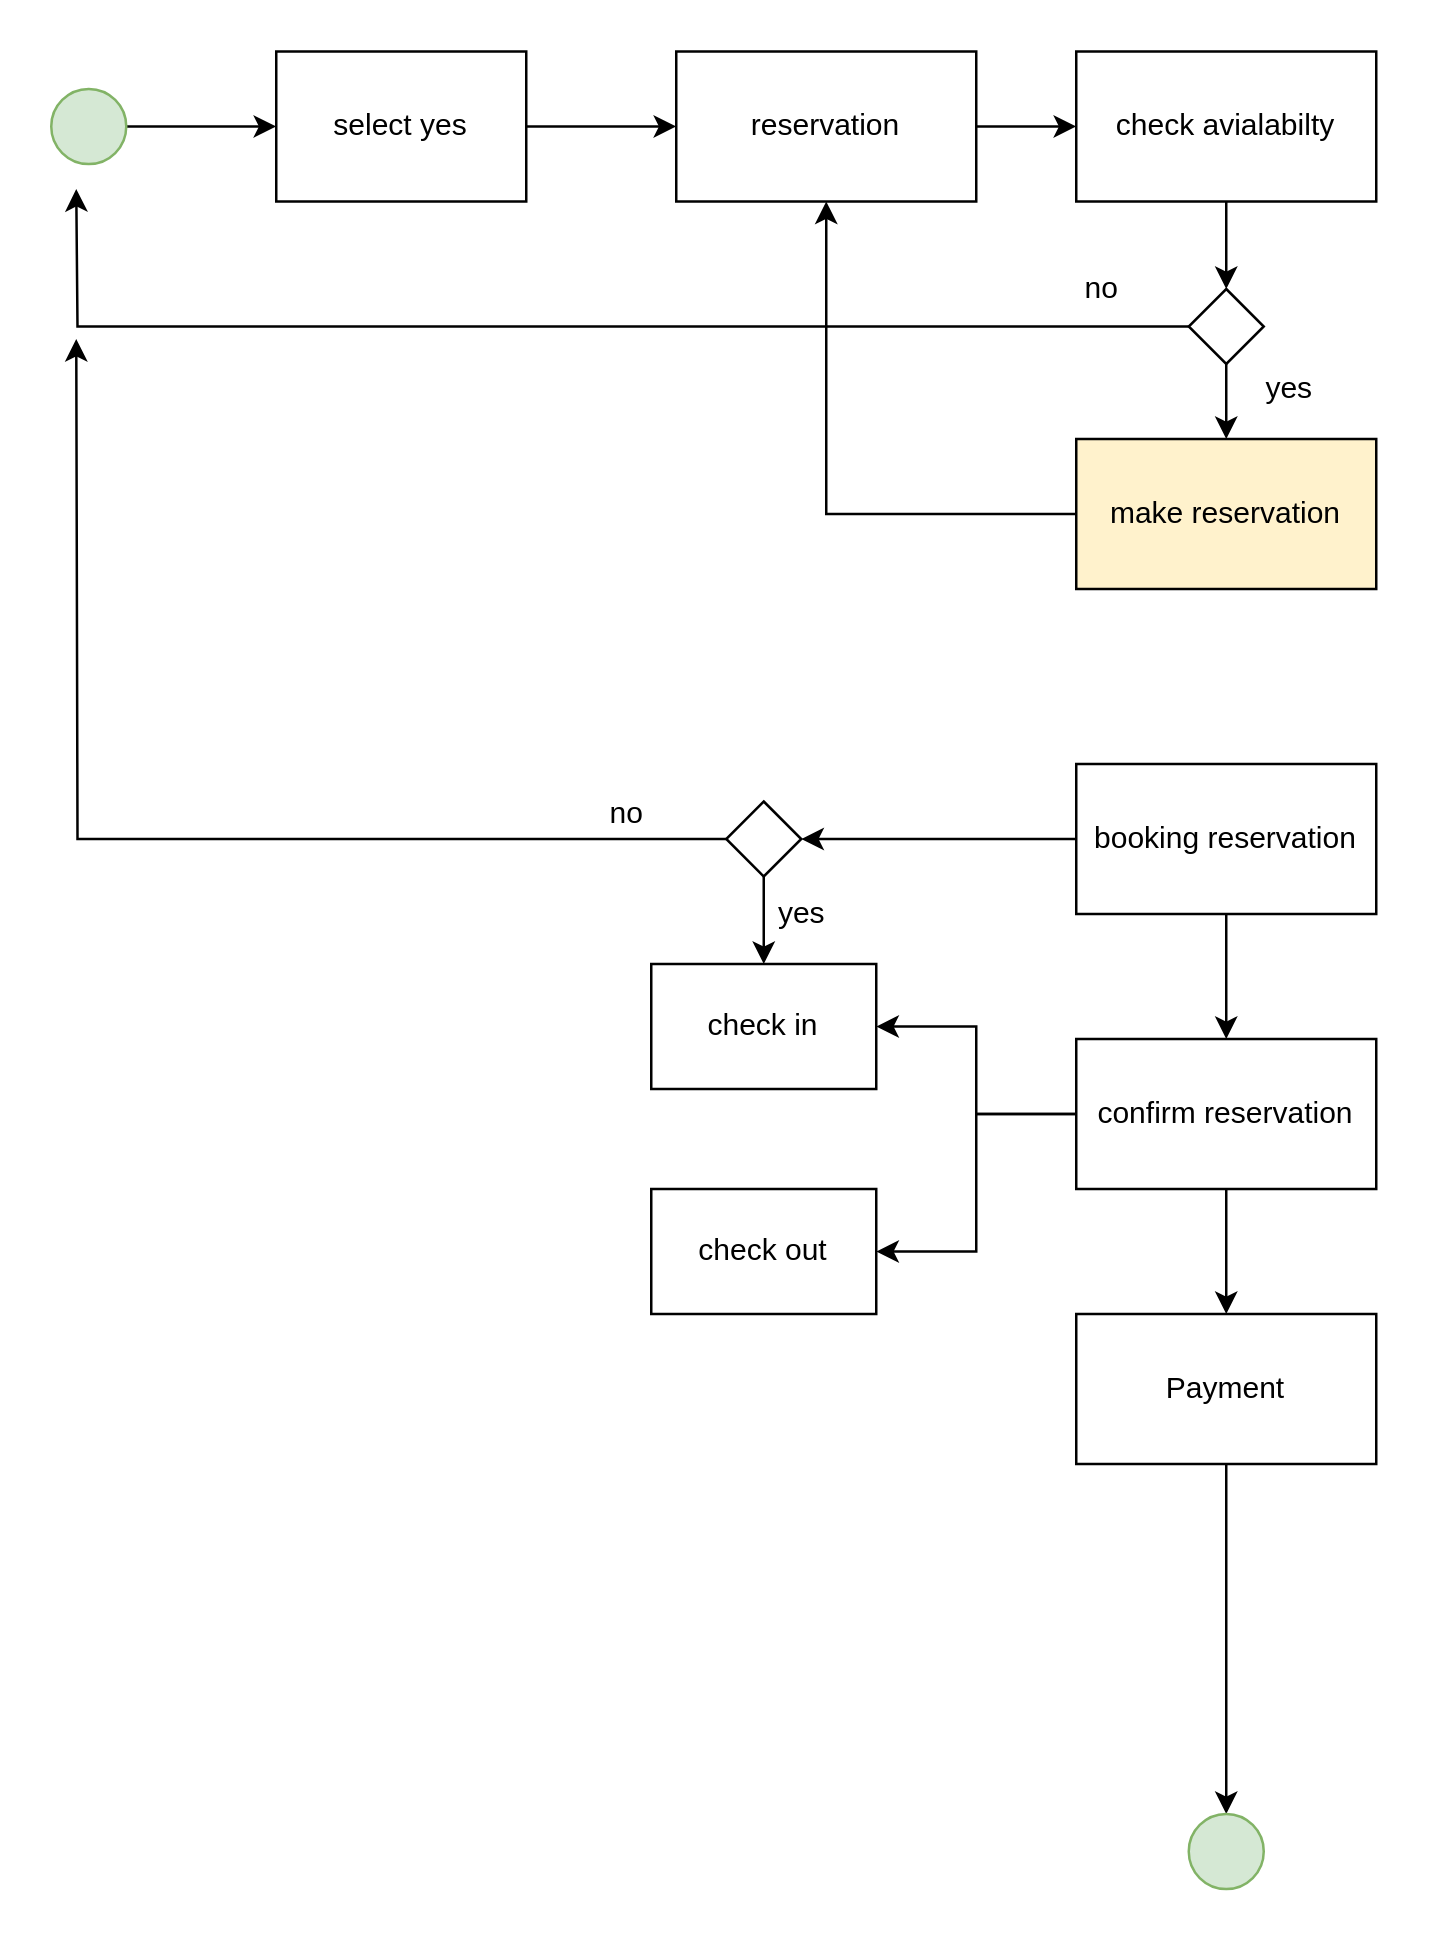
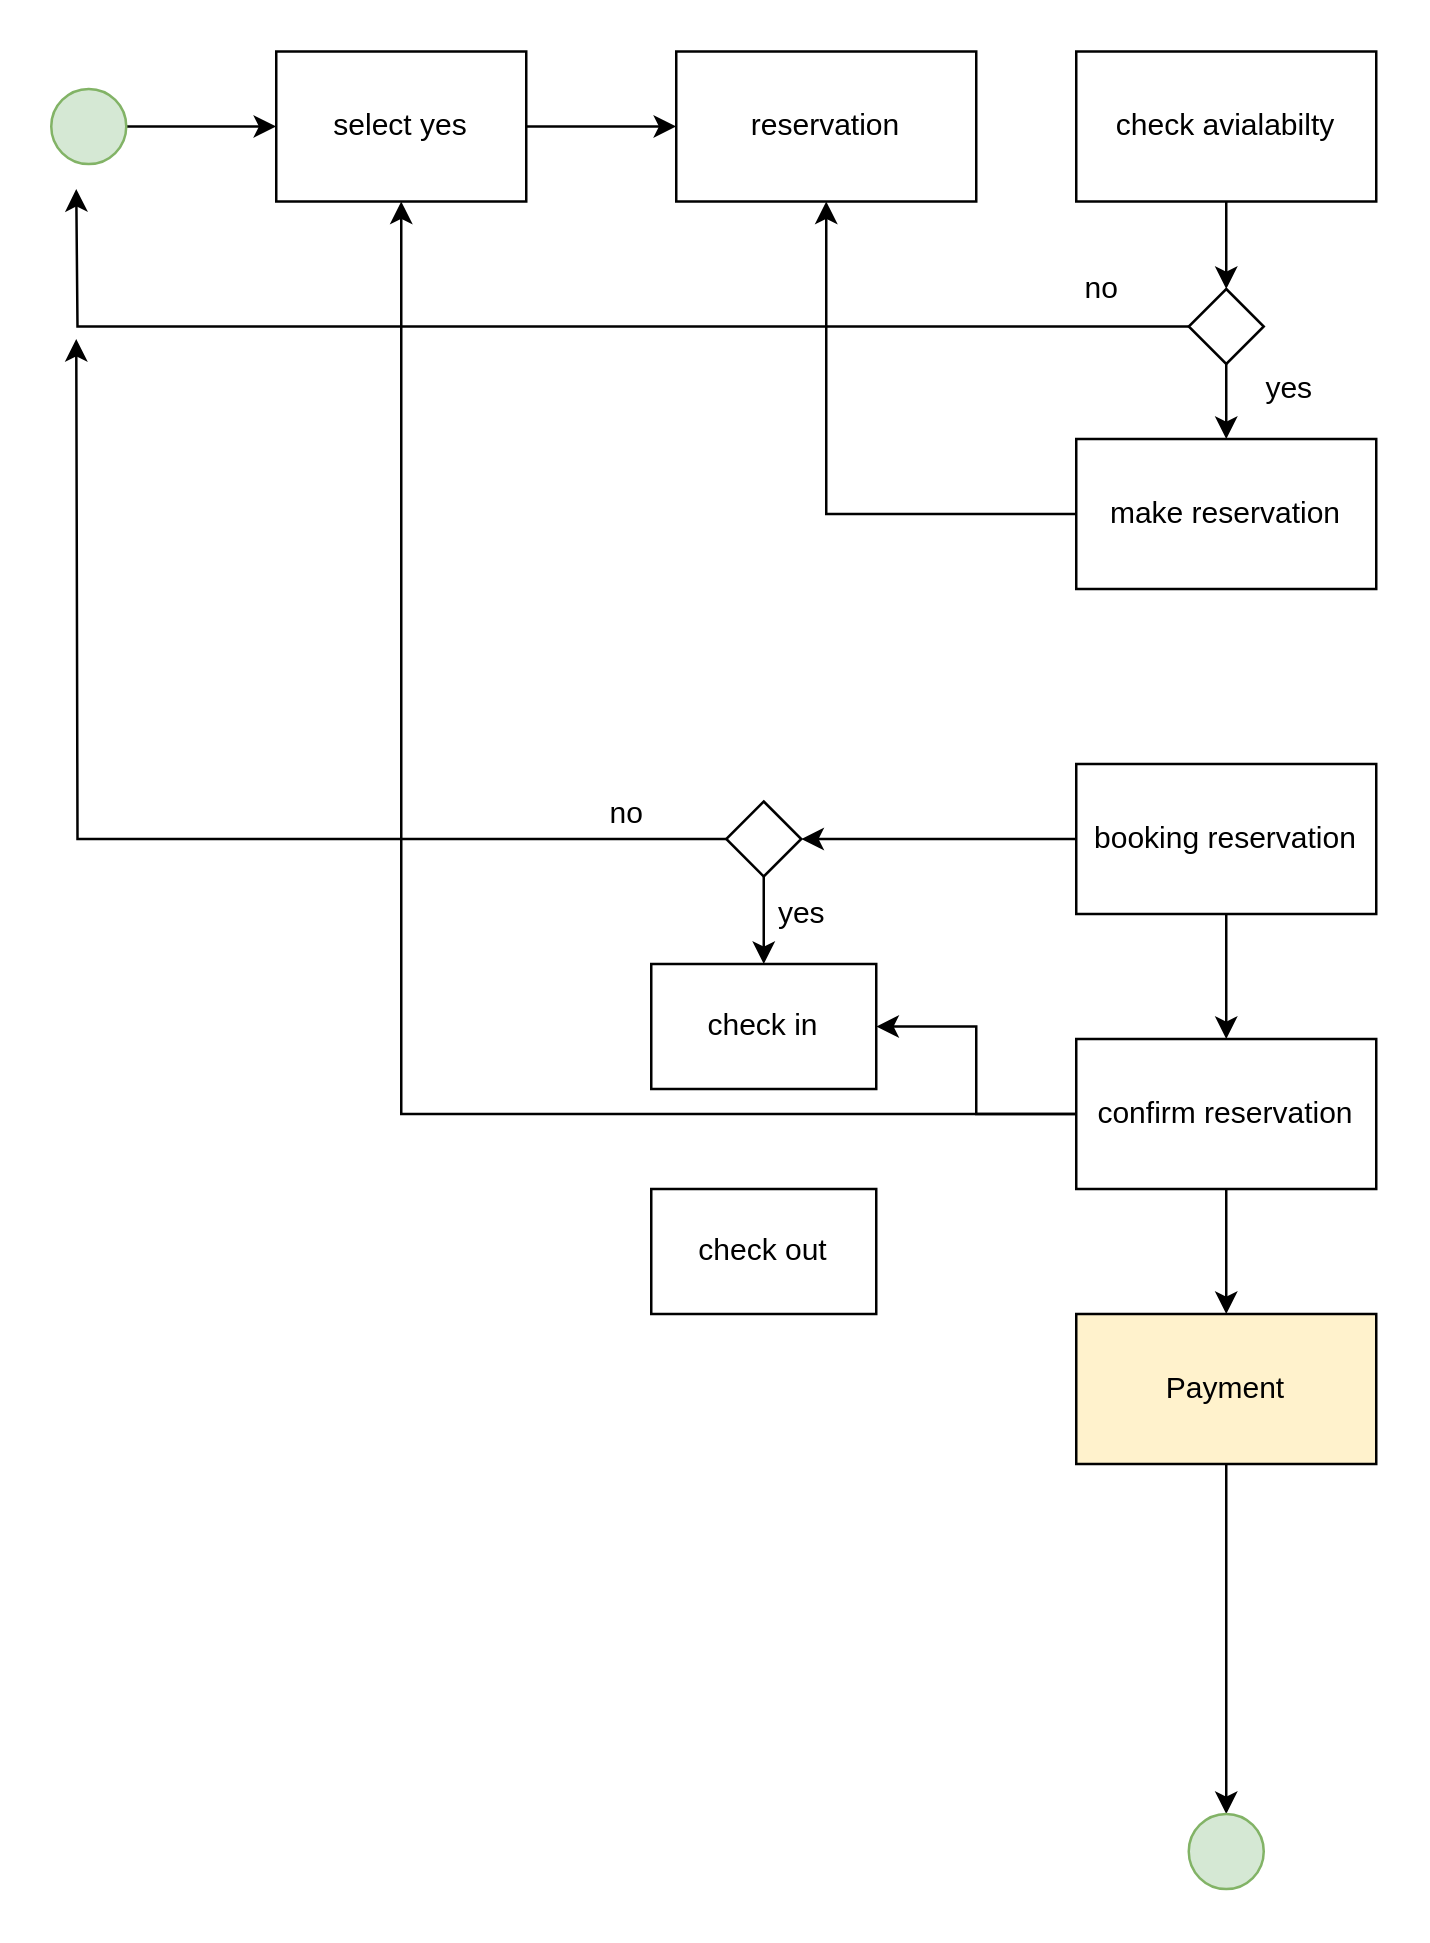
edge "reservation" -> "check avialabilty": removed
node "make reservation": fillcolor #fff2cc -> #ffffff
edge "confirm reservation" -> "check out": now "confirm reservation" -> "select yes"
node "Payment": fillcolor #ffffff -> #fff2cc
